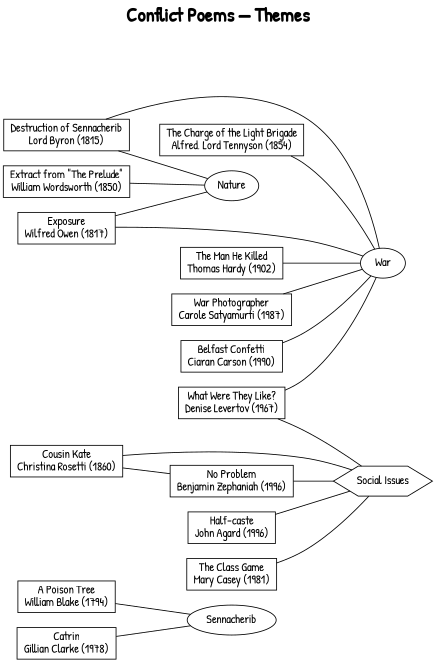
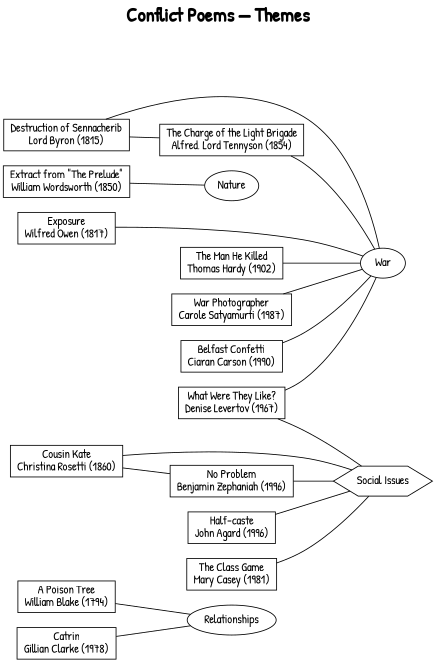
edge "Destruction of Sennacherib" -- "Nature": now "Destruction of Sennacherib" -- "The Charge of the Light Brigade"
edge "Nature" -- "Exposure": removed
node "Sennacherib": label "Sennacherib" -> "Relationships"
